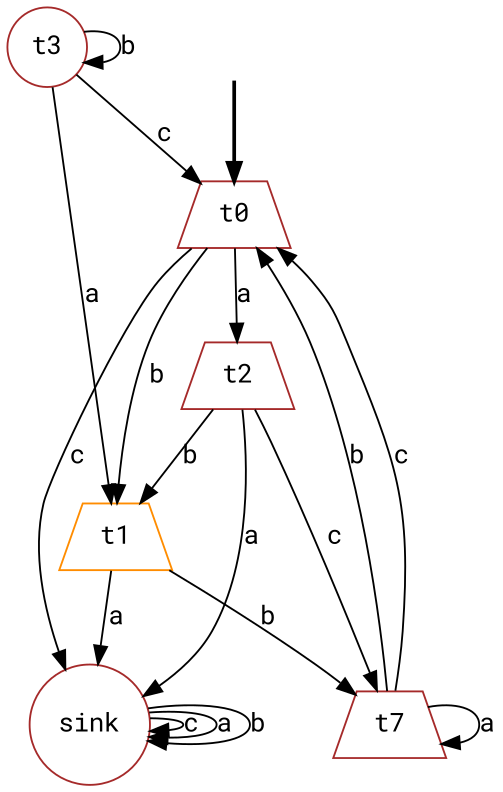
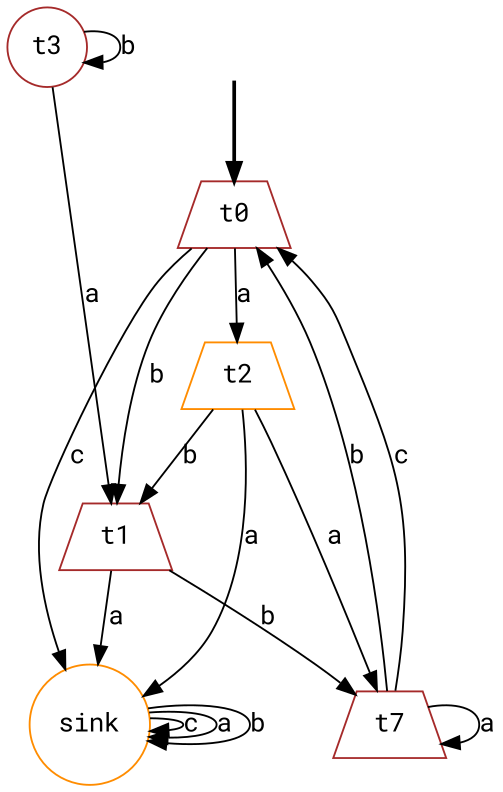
edge "t3" -> "t0": removed, label "c"
node "t2": color brown -> darkorange
node "t1": color darkorange -> brown
edge "t2" -> "t7": label "c" -> "a"
node "sink": color brown -> darkorange
